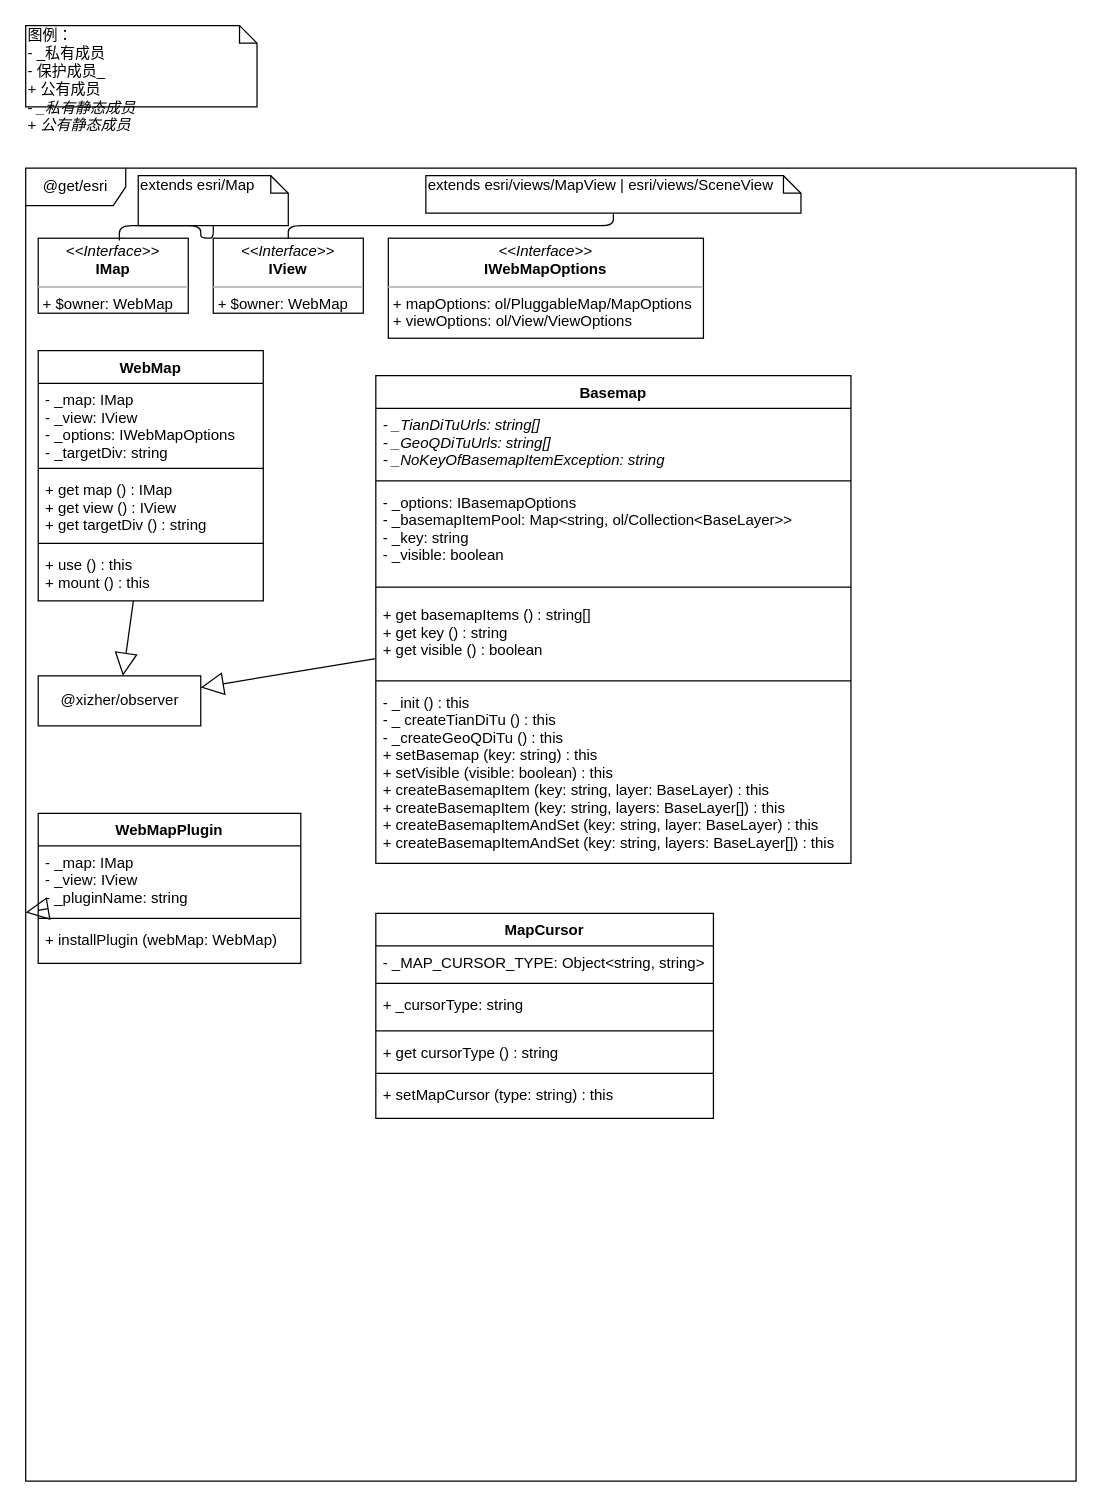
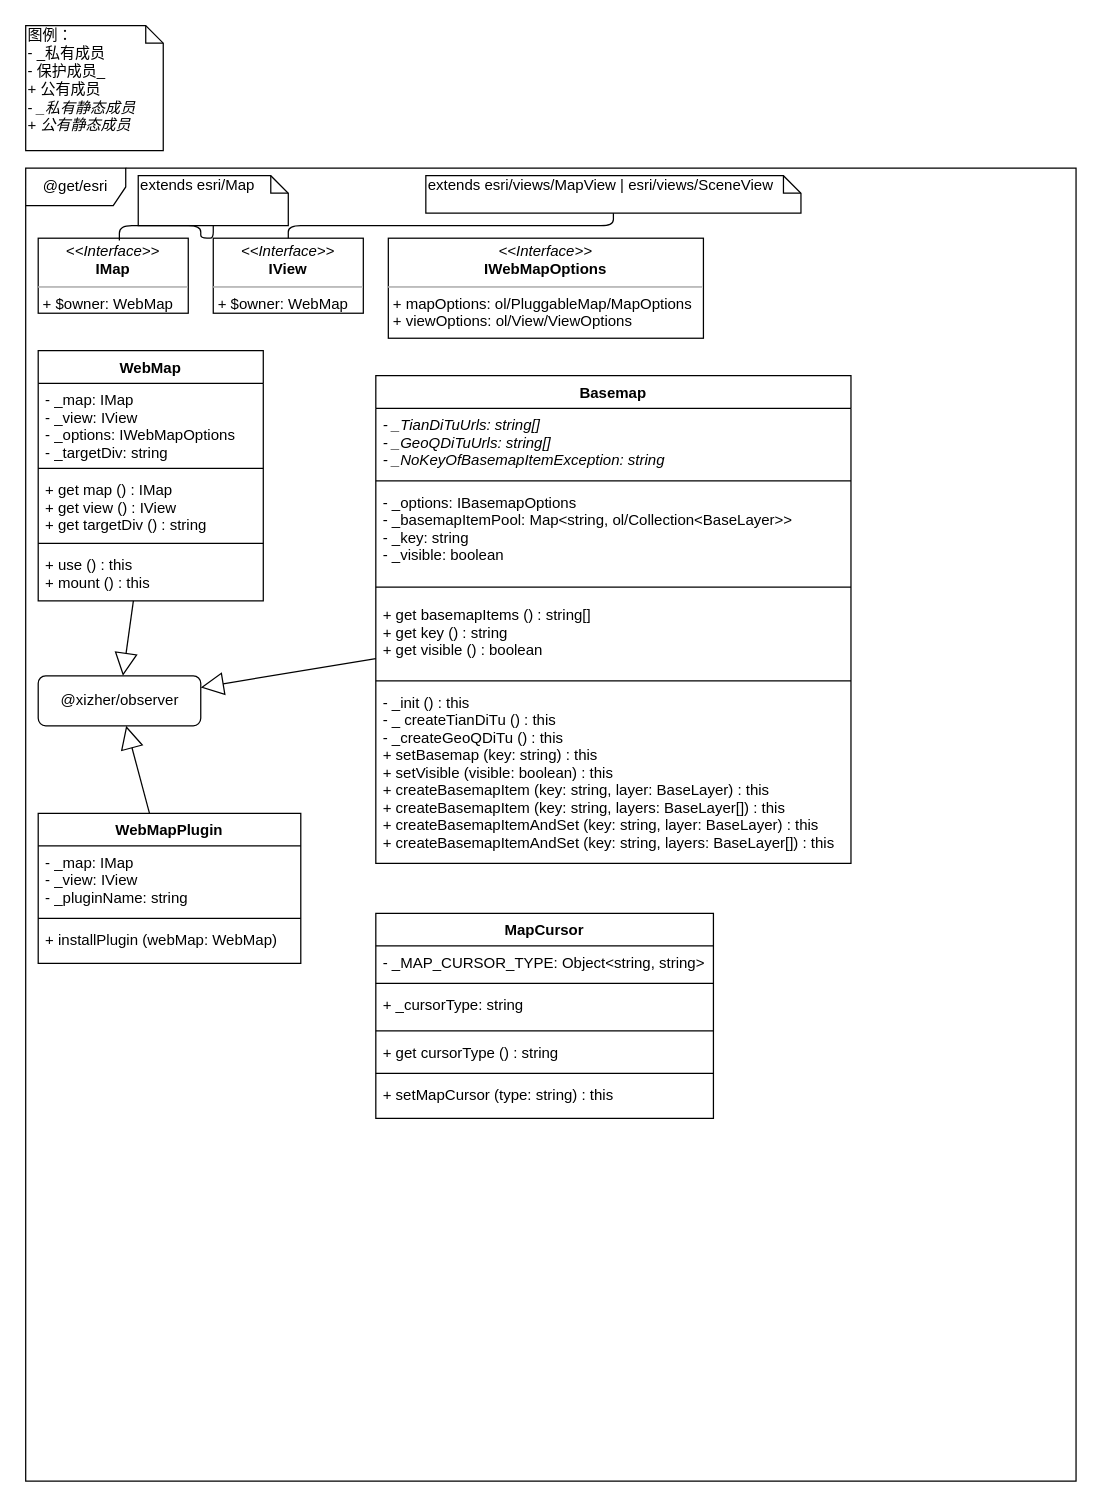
node "图例： - _私有成员 - 保护成员_ + 公有成员 - _私有静态成员 + 公有静态成员": size 231x81 -> 138x125
node "@xizher/observer": shape rectangle -> rounded rectangle
edge "WebMapPlugin" -> "@get/esri": now "WebMapPlugin" -> "@xizher/observer"
